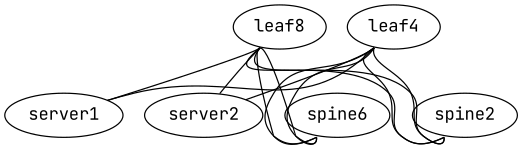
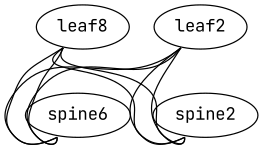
node "leaf4": label "leaf4" -> "leaf2"
node "server1": removed
node "server2": removed
